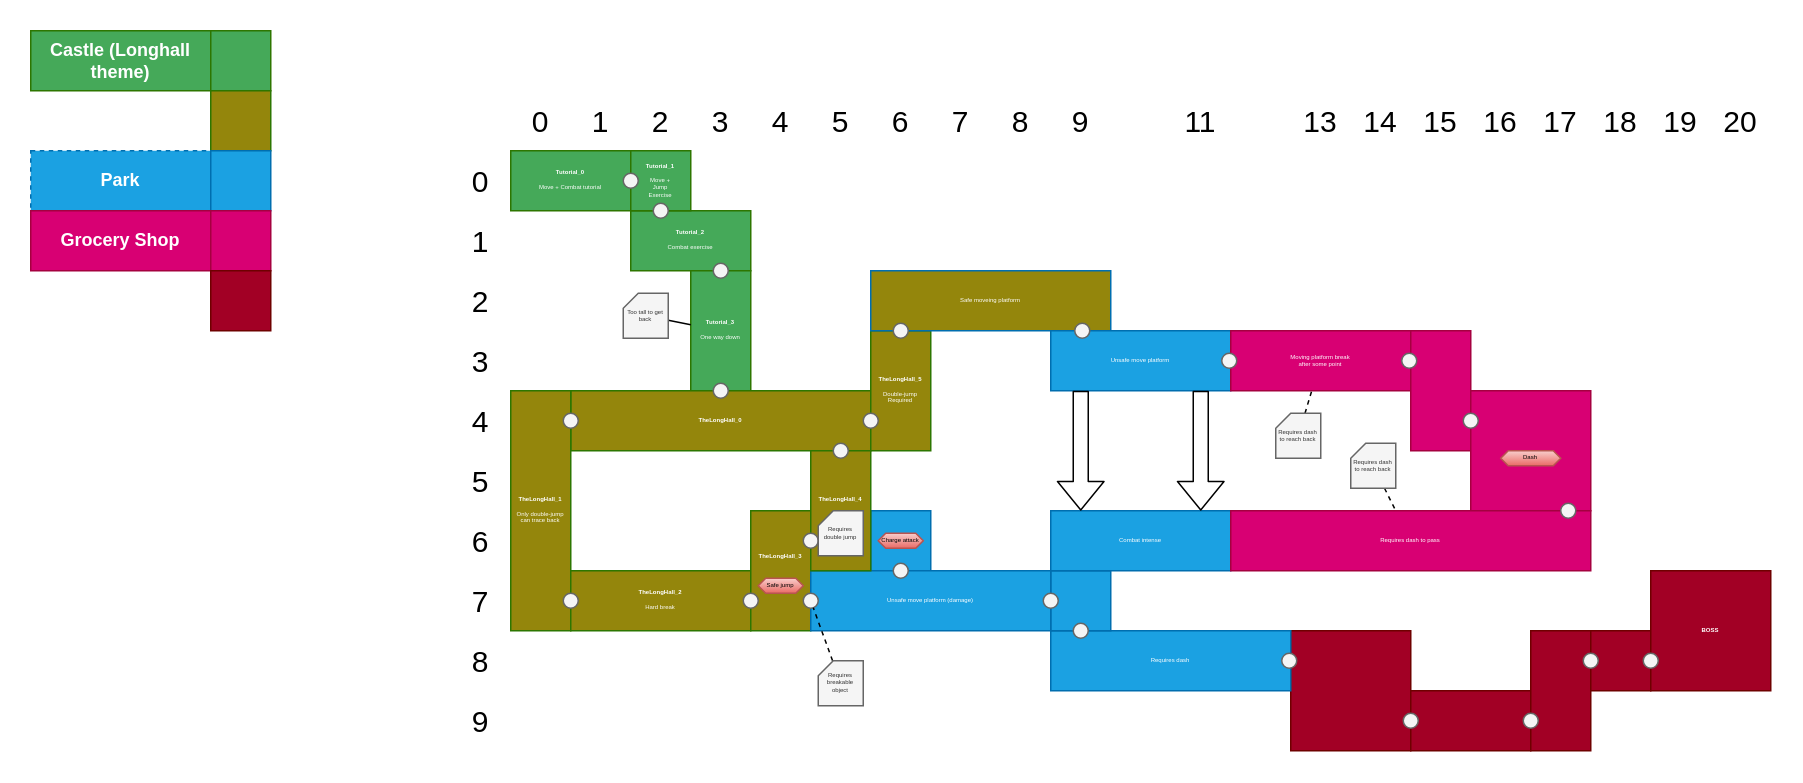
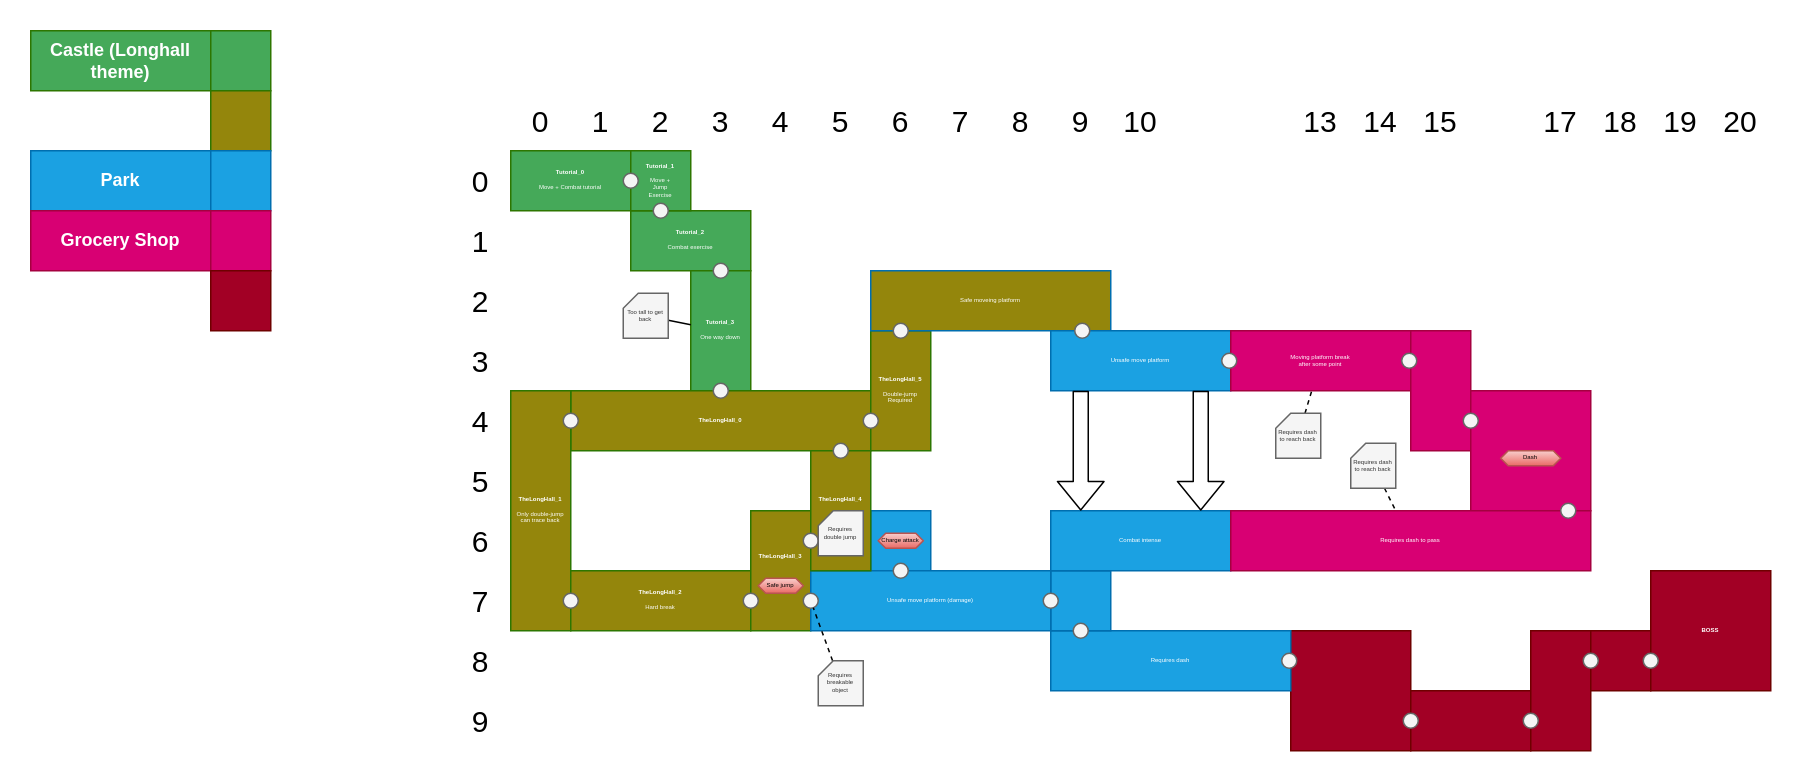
node "10": added
node "11": removed
node "16": removed
node "Park": style dashed -> solid
